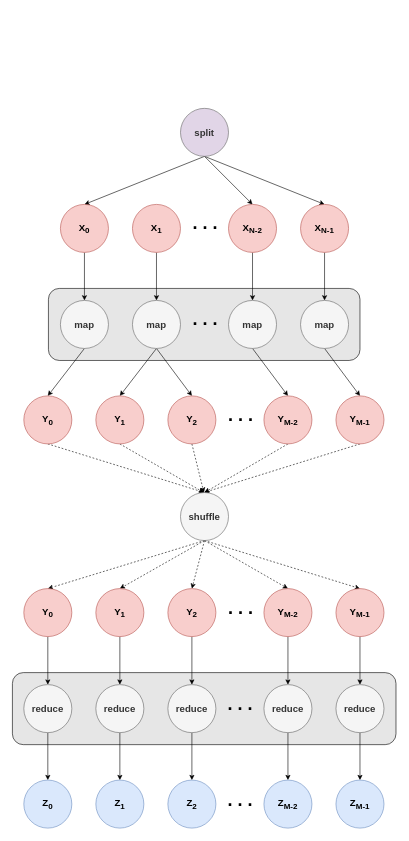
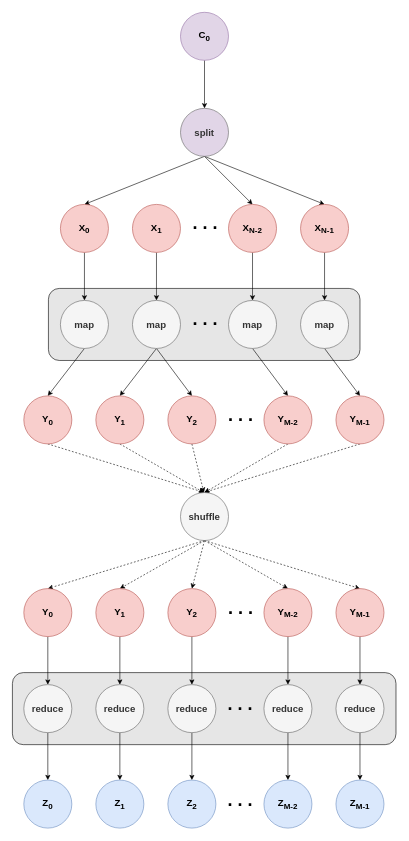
node "C0": added
edge "C0" -> "split": added
